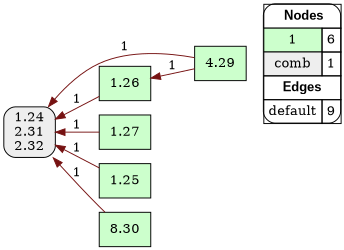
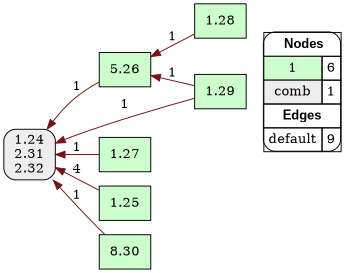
node "1.28": added
node "4.29": label "4.29" -> "1.29"
node "1.26": label "1.26" -> "5.26"
edge "1.25" -> "1.24 2.31 2.32": label "1" -> "4"
